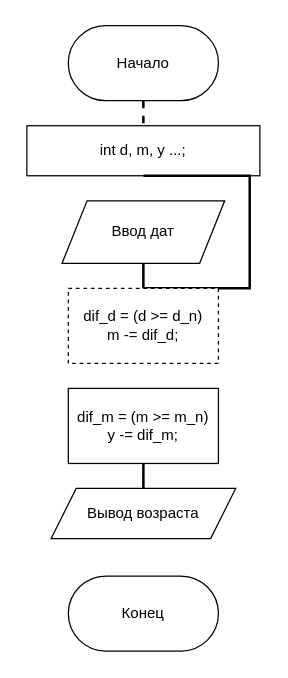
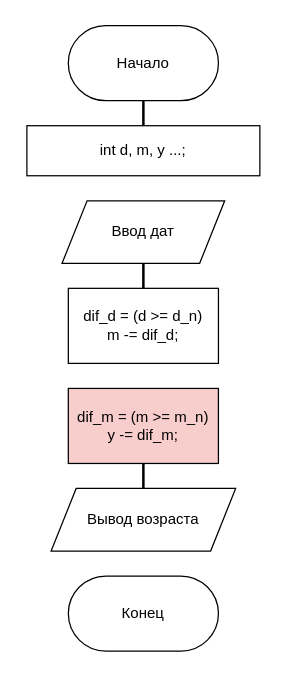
edge "Начало" -- "int d, m, y ...;": style dashed -> solid
edge "int d, m, y ...;" -- "Ввод дат": now "dif_d = (d >= d_n) m -= dif_d;" -- "Ввод дат"
node "dif_d = (d >= d_n) m -= dif_d;": style dashed -> solid
node "dif_m = (m >= m_n) y -= dif_m;": fillcolor #ffffff -> #f8cecc
node "Вывод возраста": size 184x50 -> 184x63
